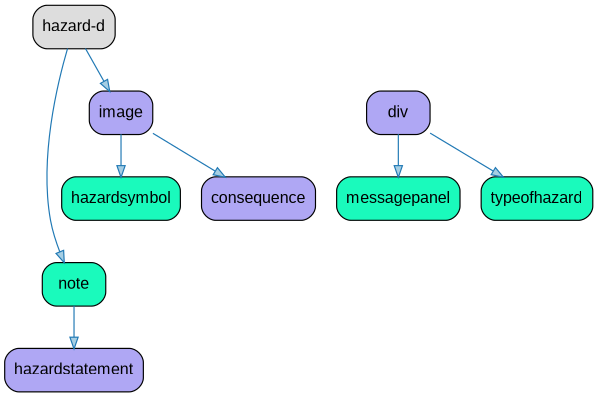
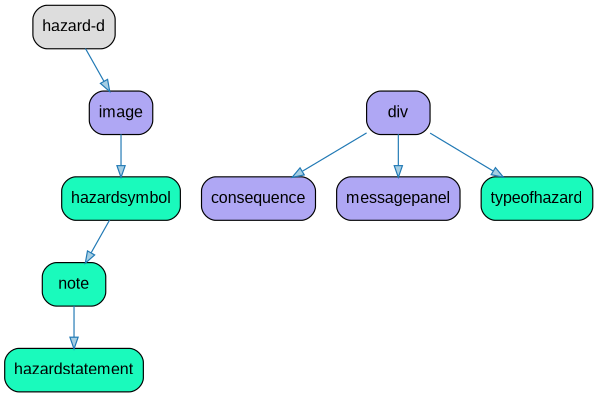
edge "hazard-d" -> "note": now "hazardsymbol" -> "note"
edge "image" -> "consequence": now "div" -> "consequence"
node "messagepanel": fillcolor #1afabc -> #afa7f4
node "hazardstatement": fillcolor #afa7f4 -> #1afabc
